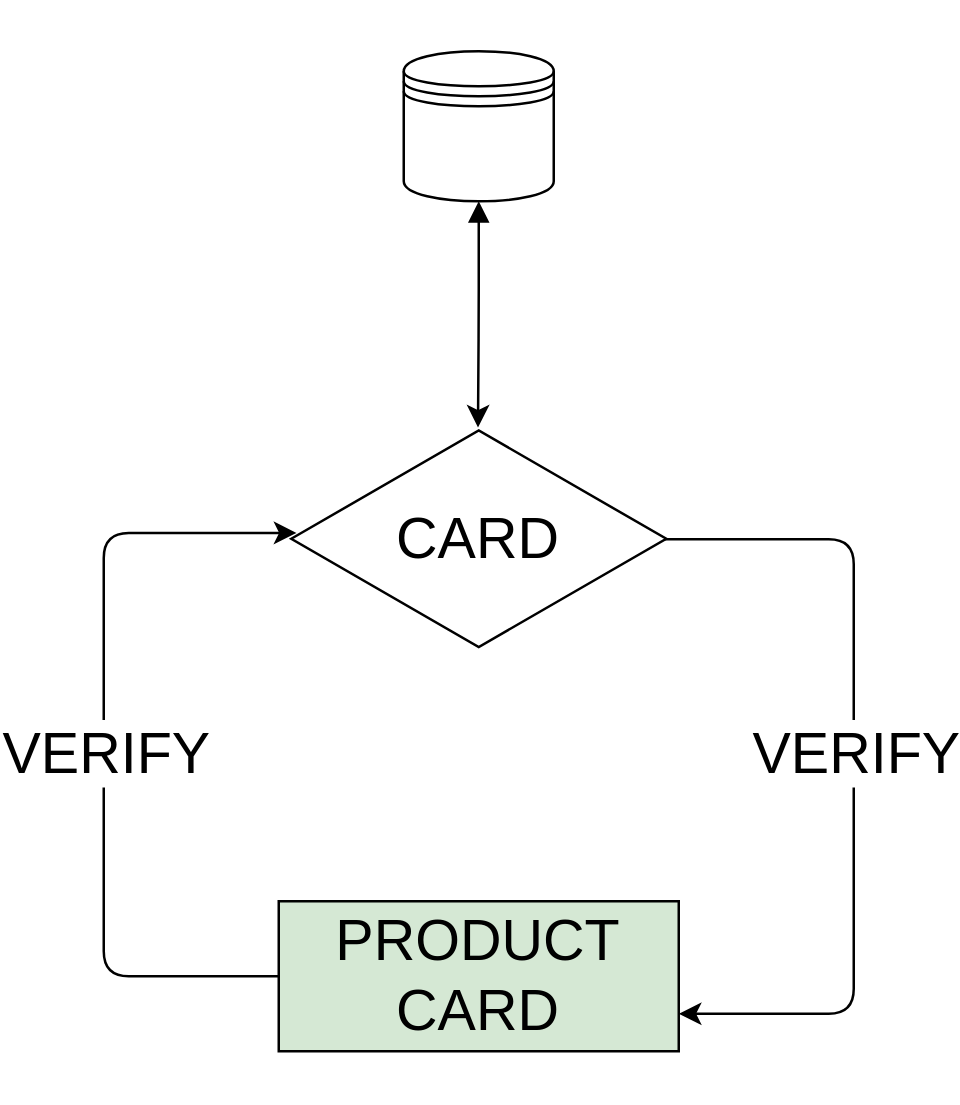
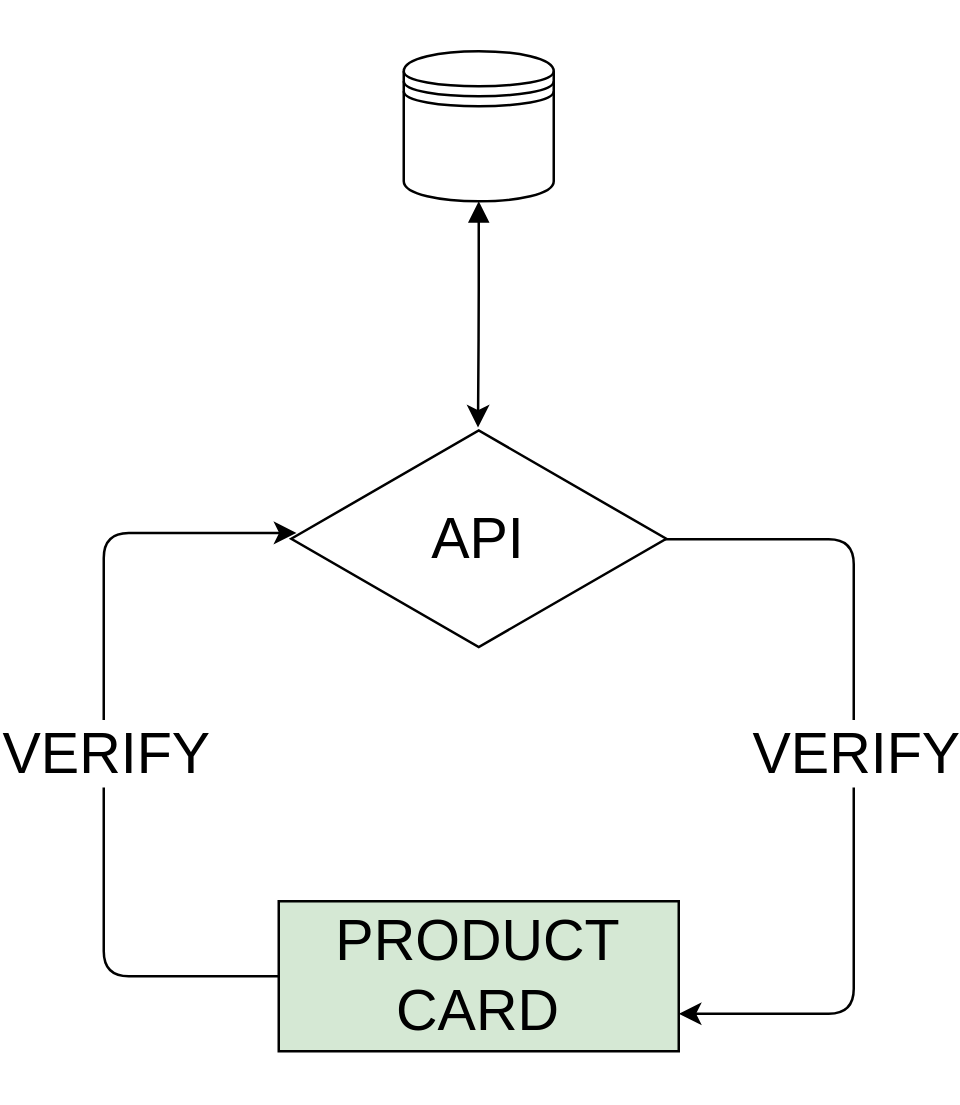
node "CARD": label "CARD" -> "API"
